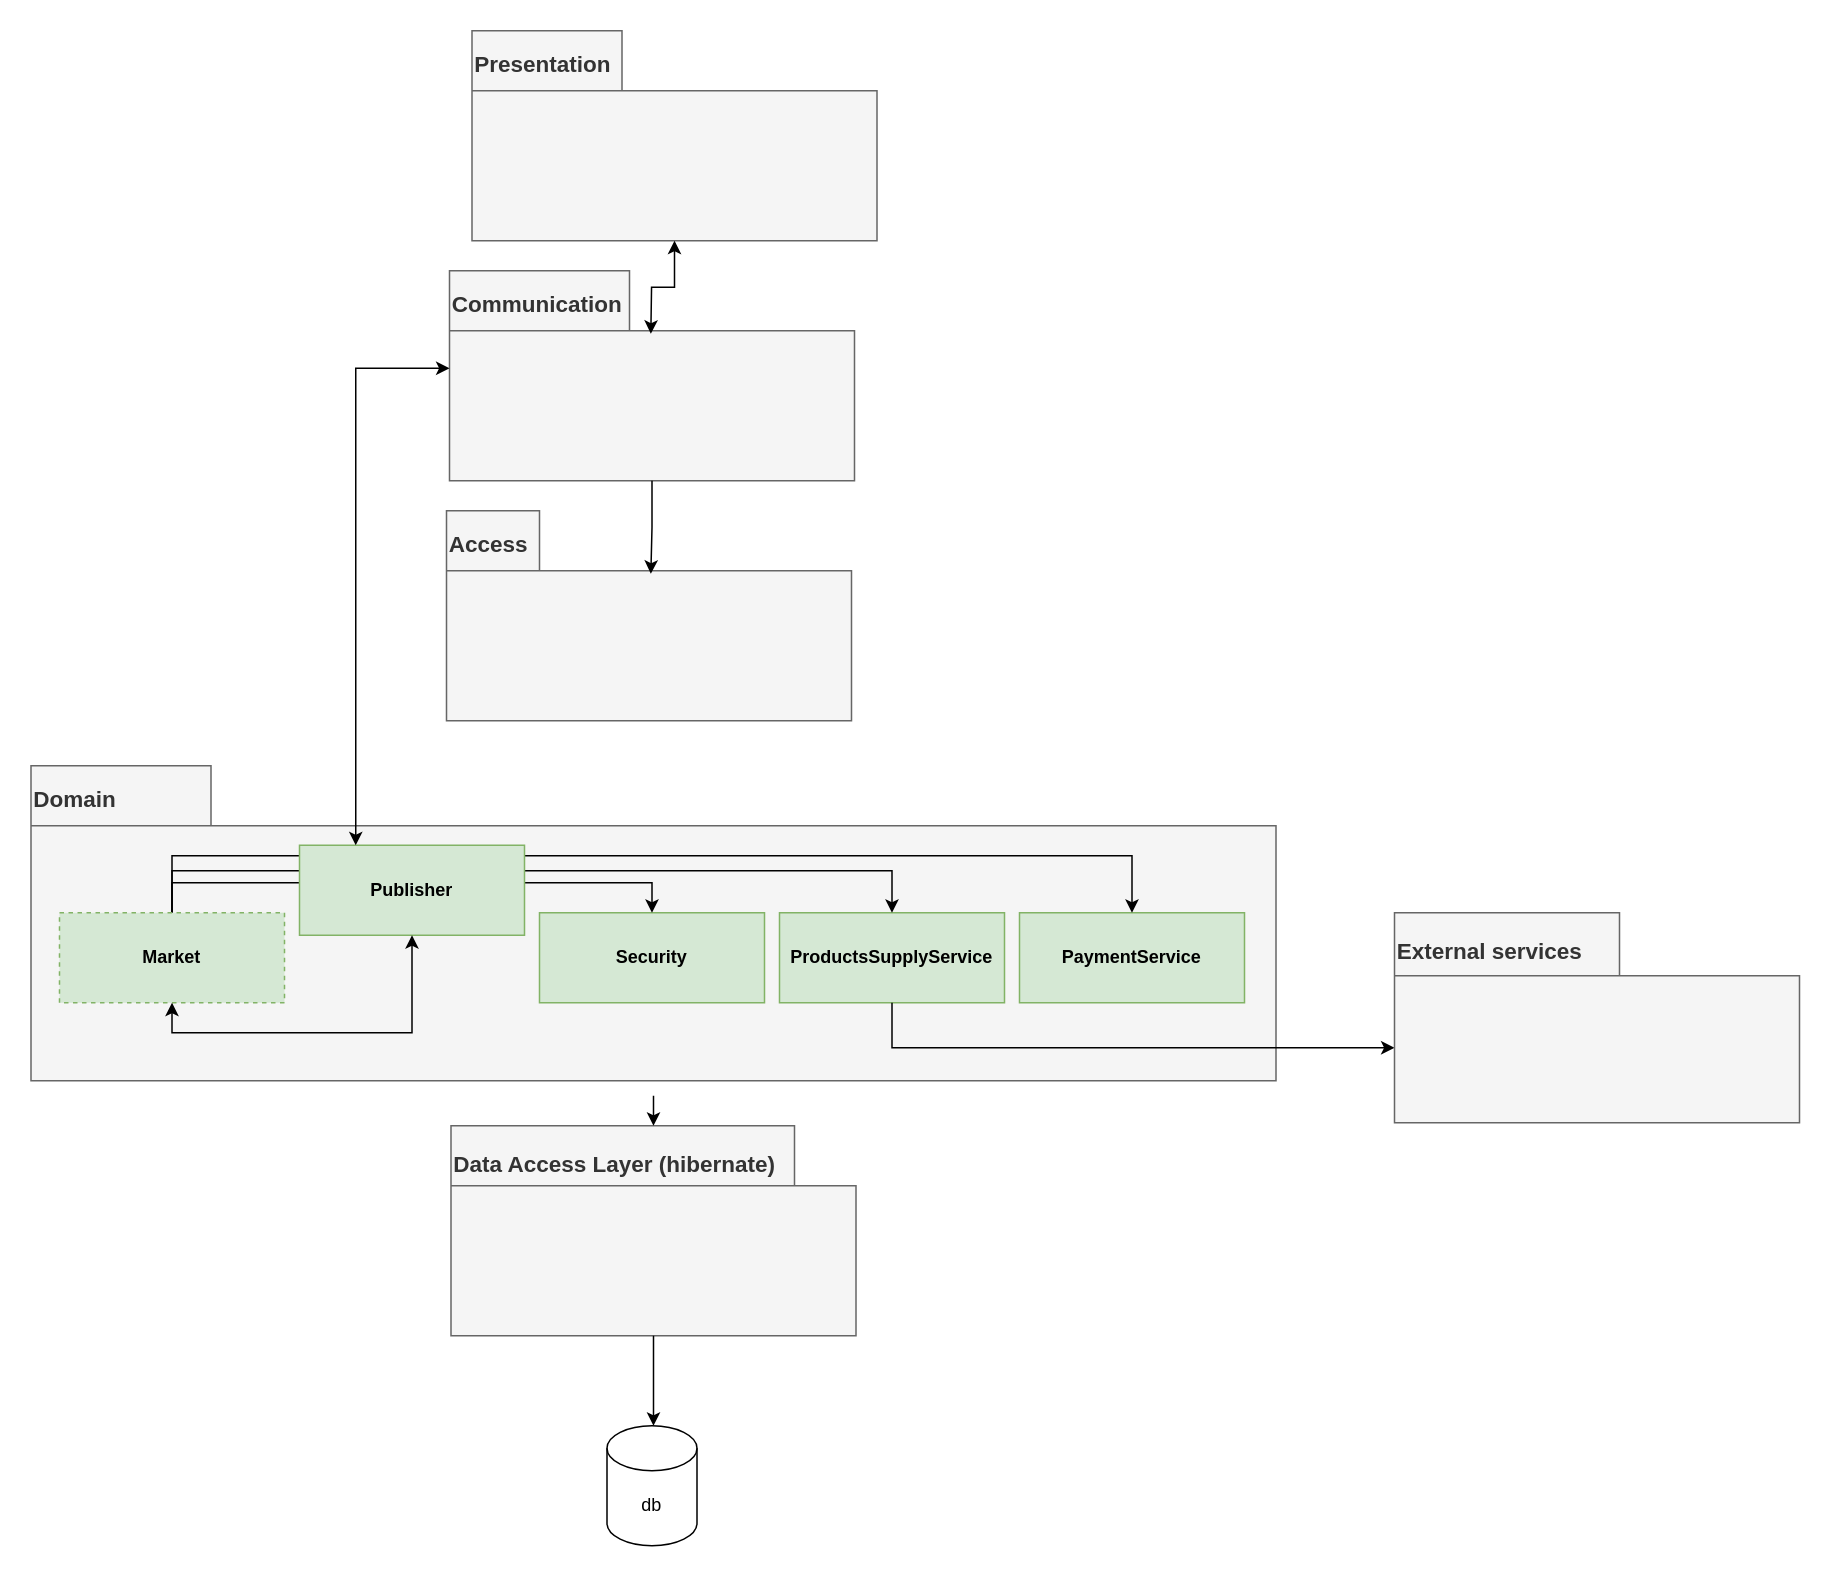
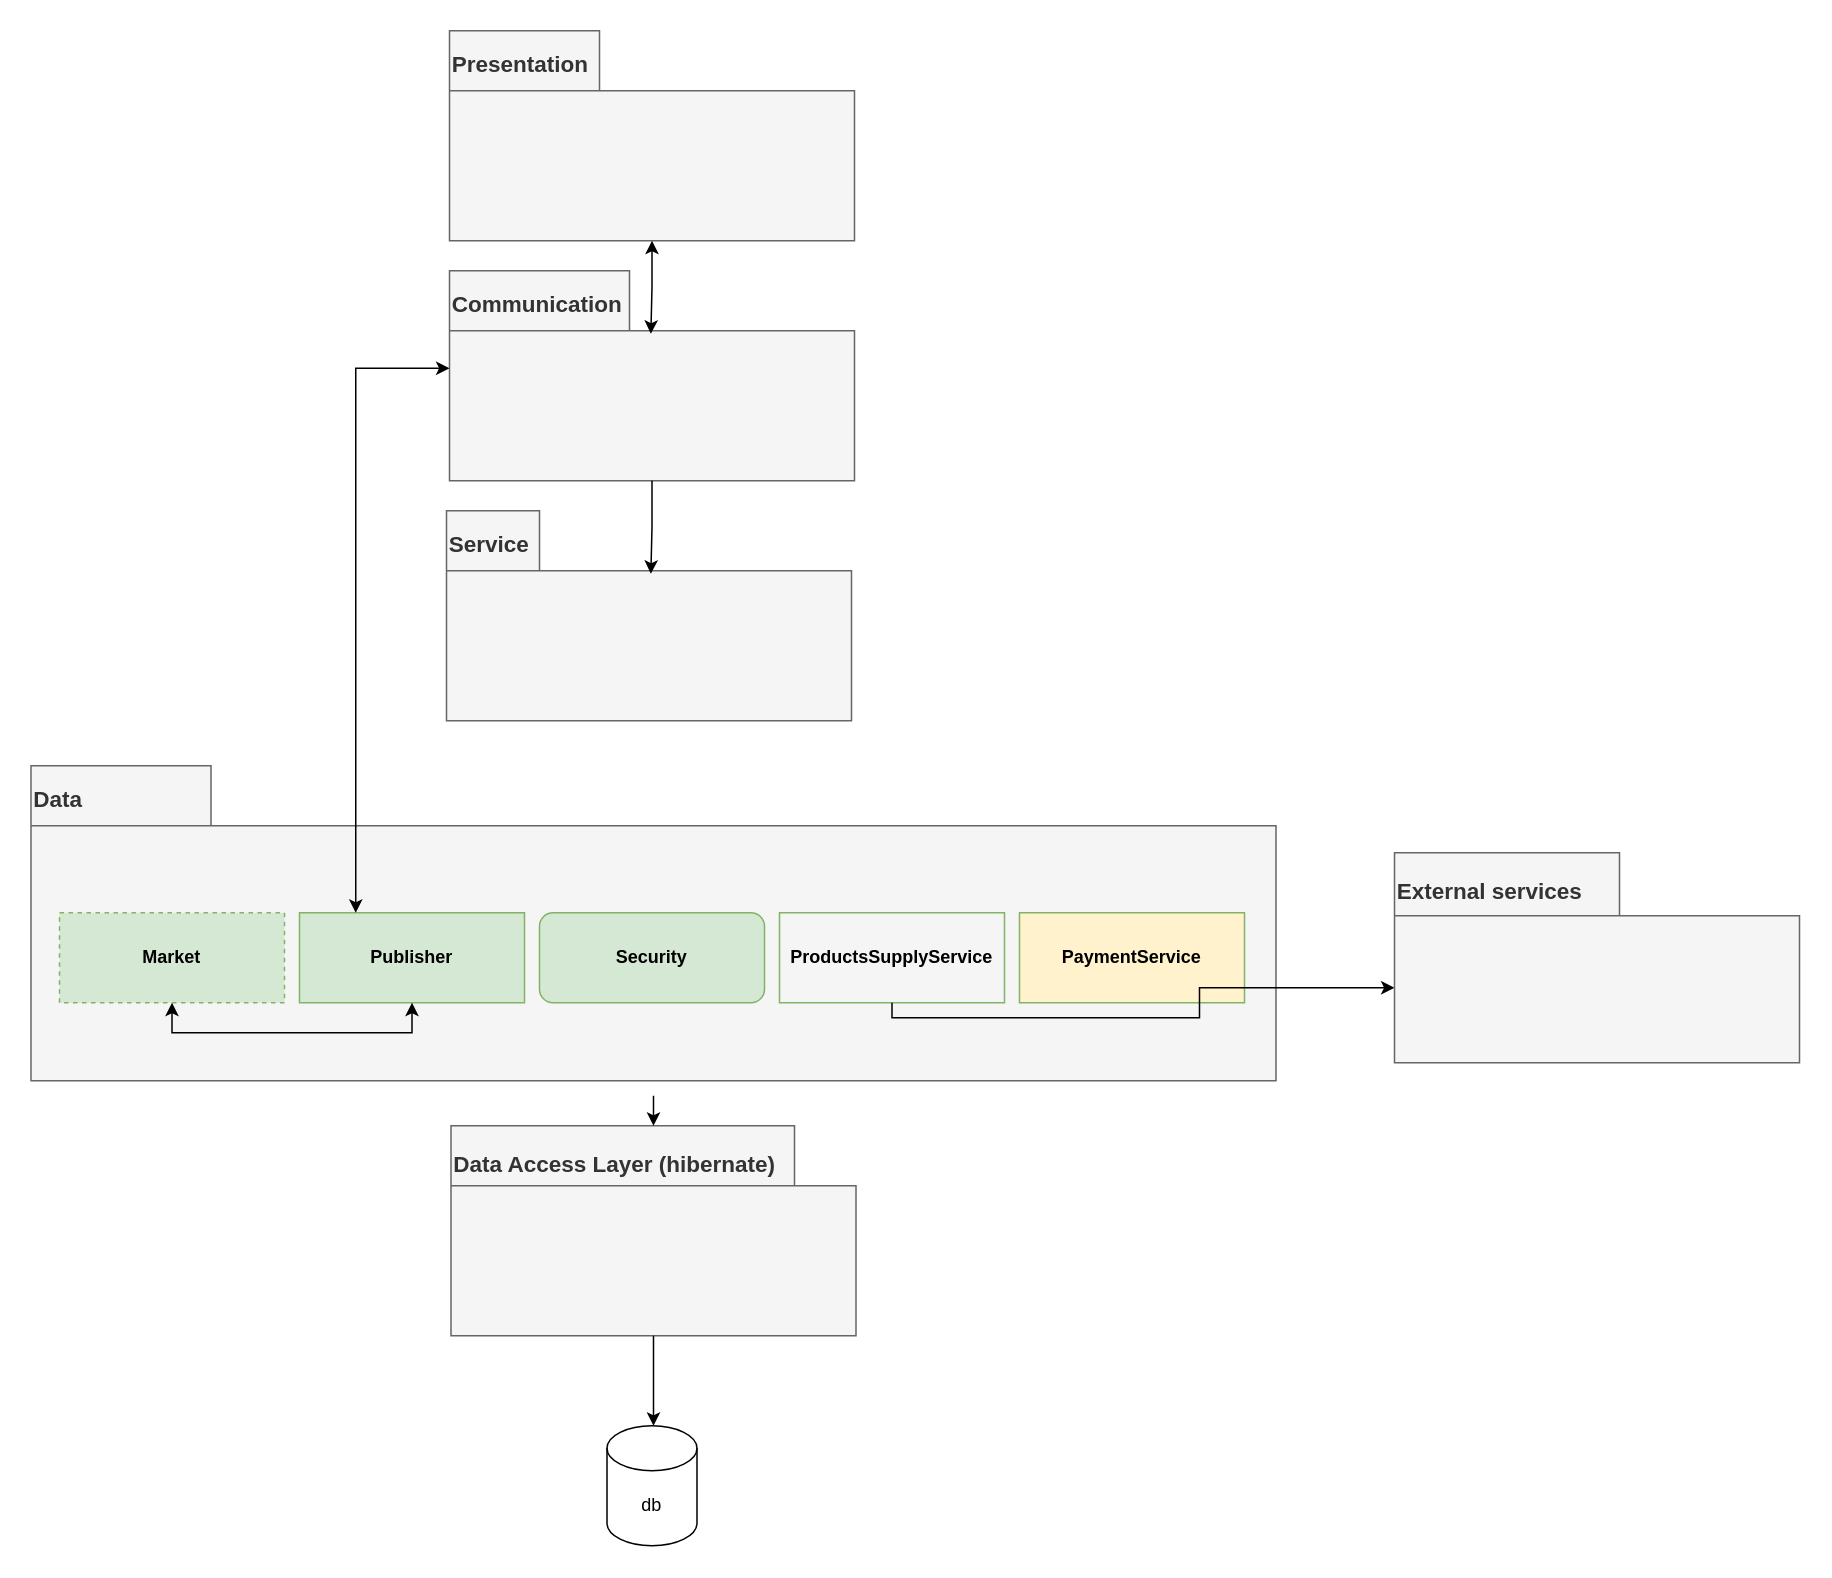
node "Presentation": moved (674, 136) -> (652, 136)
node "Access": label "Access" -> "Service"
node "Domain": label "Domain" -> "Data"
edge "Market" -> "PaymentService": removed
edge "Market" -> "ProductsSupplyService": removed
edge "Market" -> "Security": removed
node "Publisher": moved (412, 890) -> (412, 958)
node "Security": shape rectangle -> rounded rectangle
node "ProductsSupplyService": fillcolor #d5e8d4 -> #f5f5f5
node "PaymentService": fillcolor #d5e8d4 -> #fff2cc
node "External services": moved (1597, 1018) -> (1597, 958)
